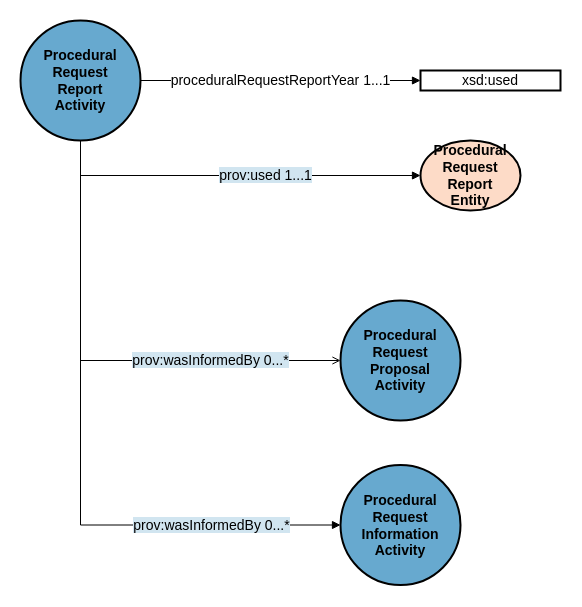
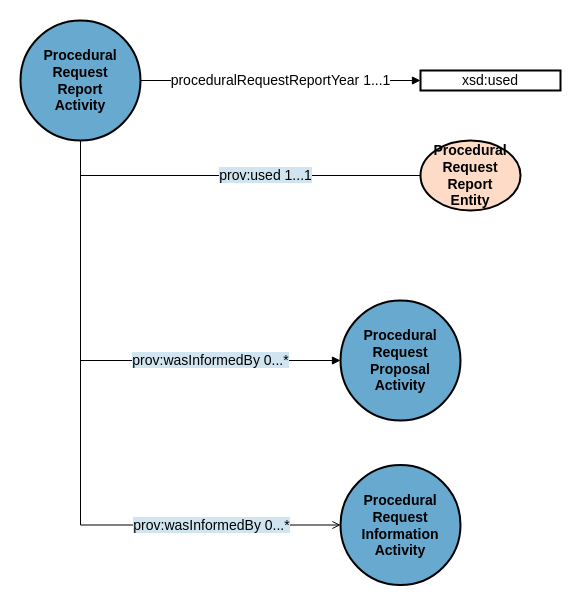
edge "Procedural Request Report Activity" -> "Procedural Request Report Entity": arrowhead block -> none
edge "Procedural Request Report Activity" -> "Procedural Request Proposal Activity": arrowhead open -> block
edge "Procedural Request Report Activity" -> "Procedural Request Information Activity": arrowhead block -> open
